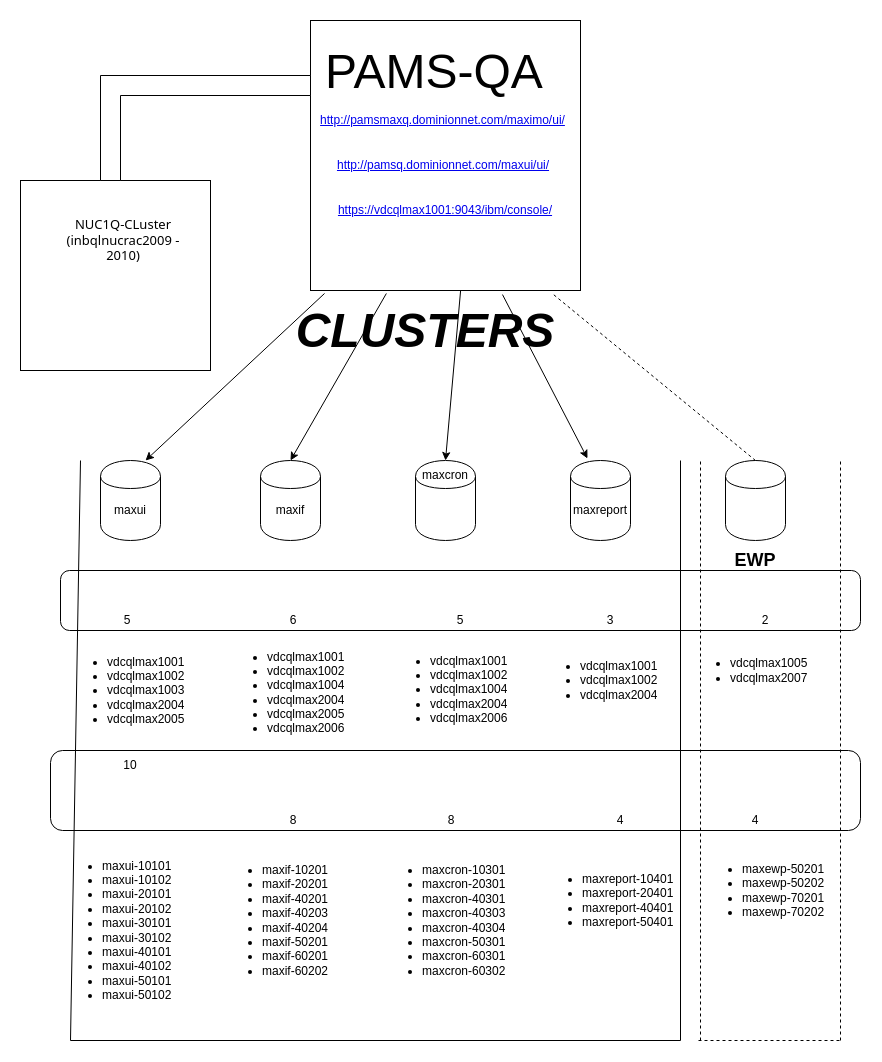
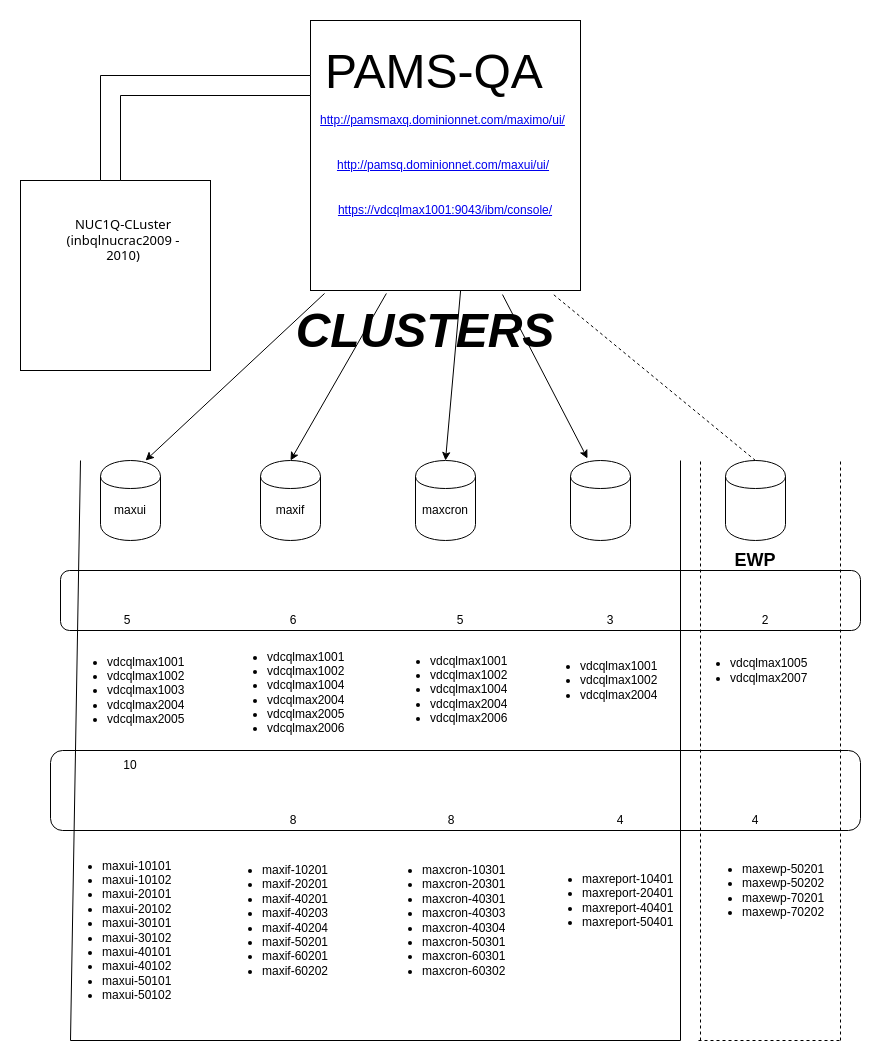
node "maxcron": moved (446, 476) -> (446, 511)
node "maxreport": removed
